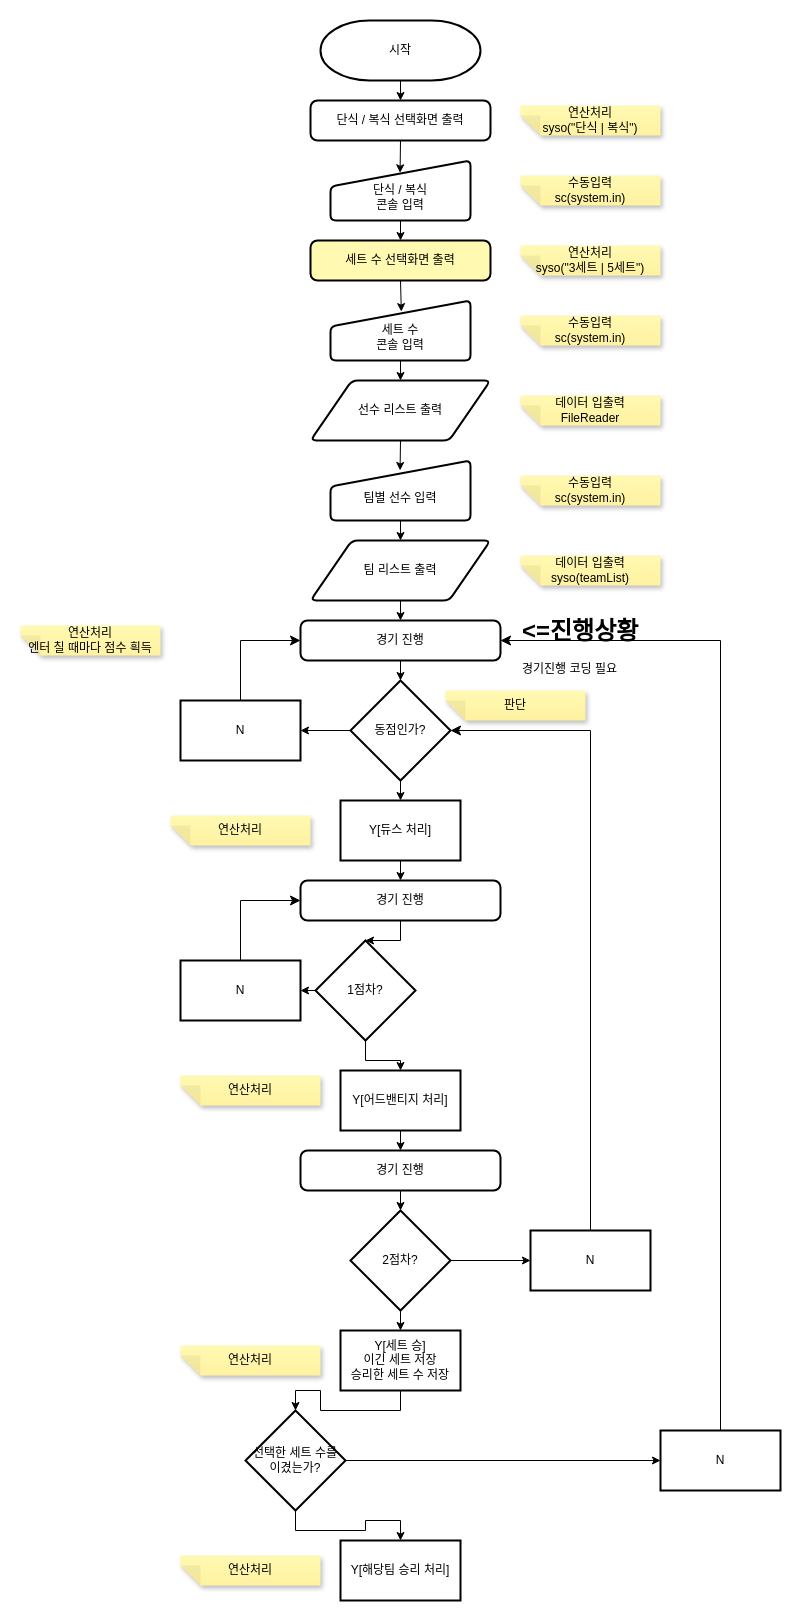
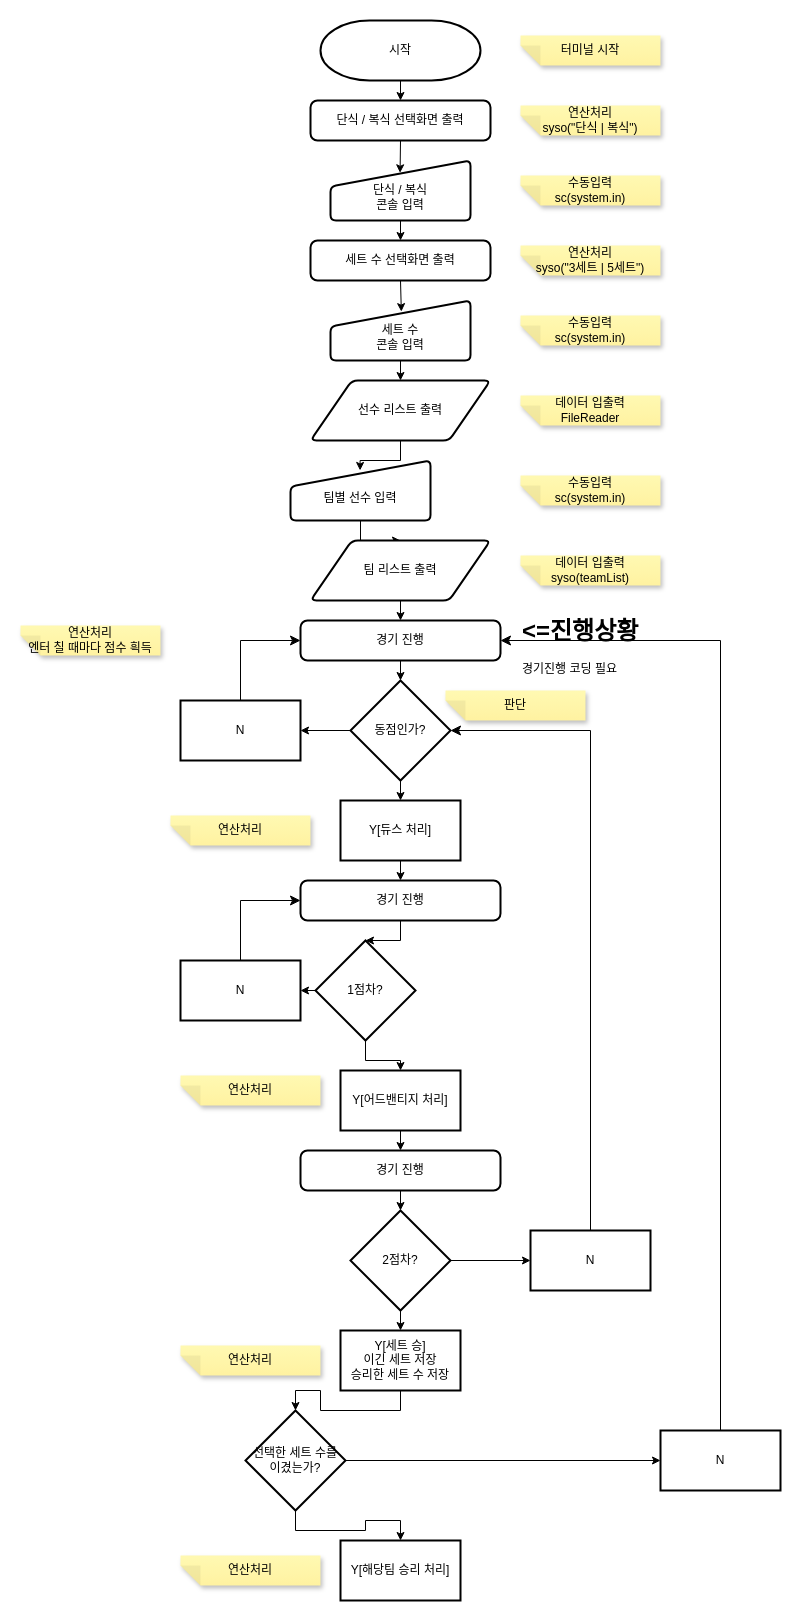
node "터미널 시작": added
node "세트 수 선택화면 출력": fillcolor #fff9b2 -> #ffffff
node "팀별 선수 입력": moved (401, 491) -> (361, 491)
